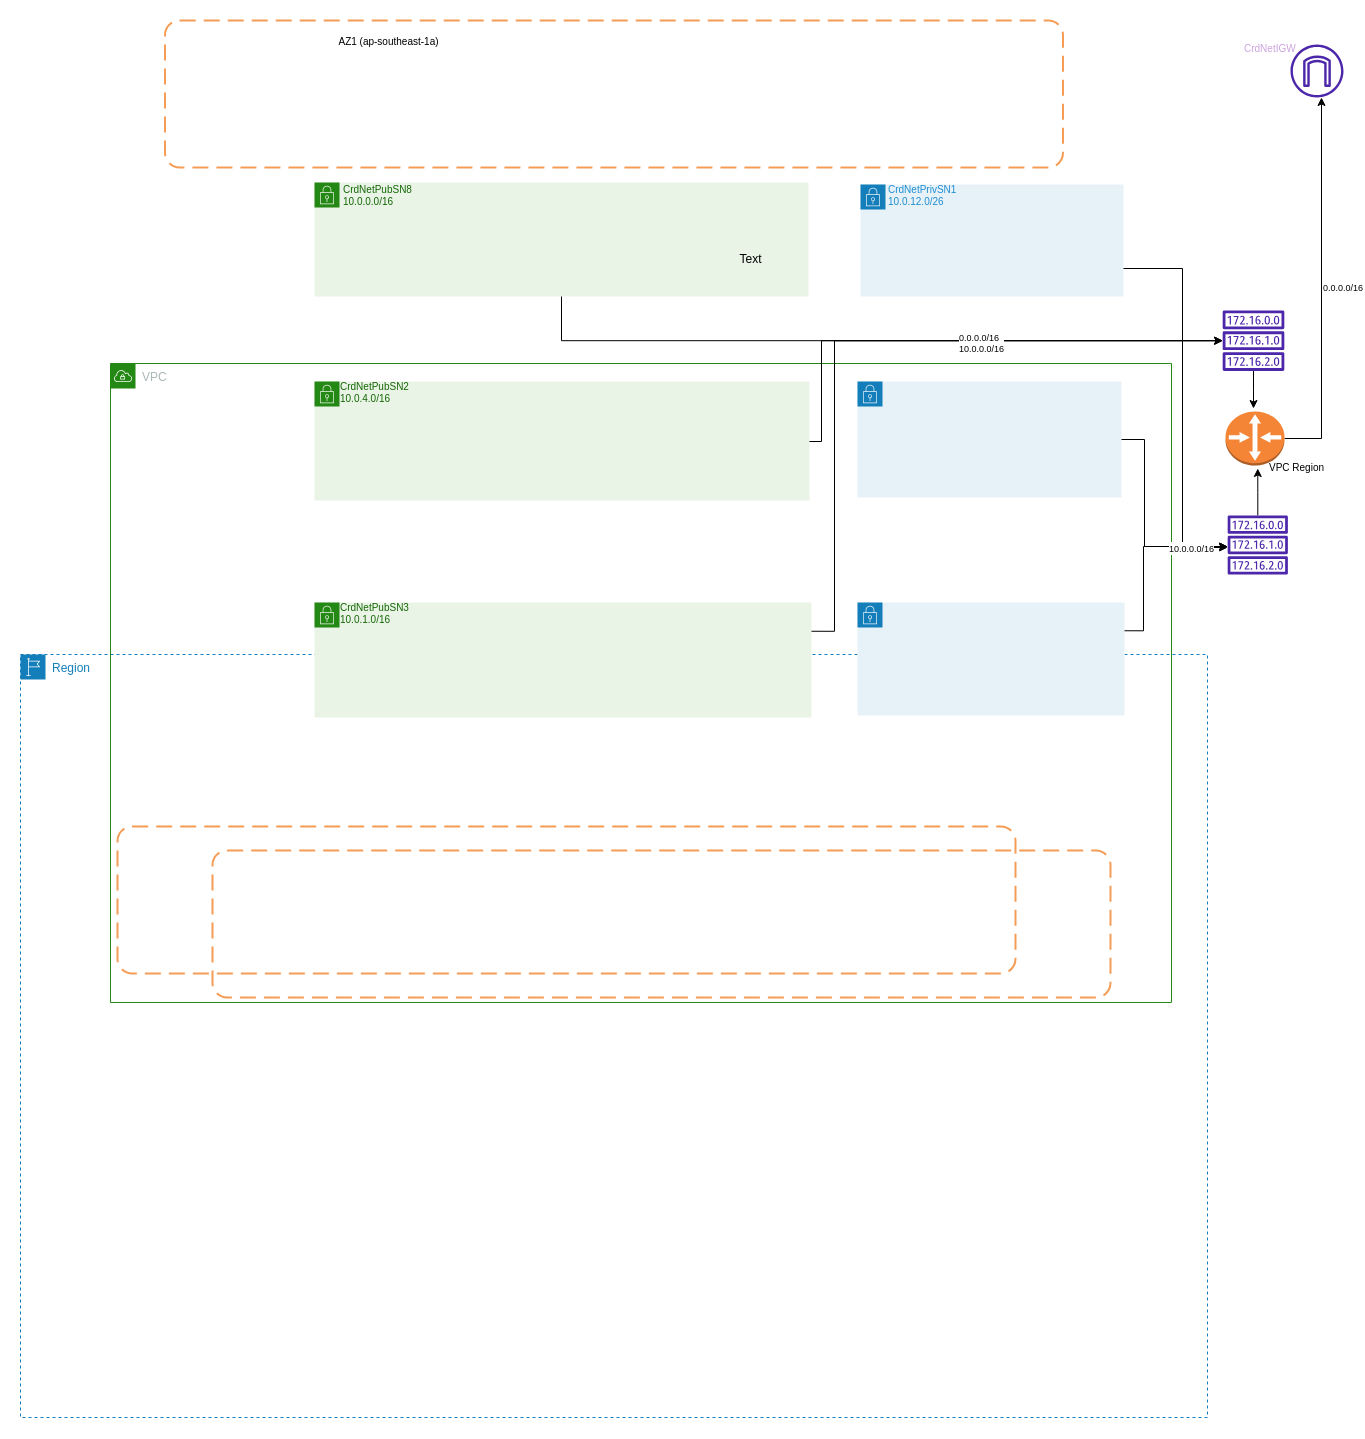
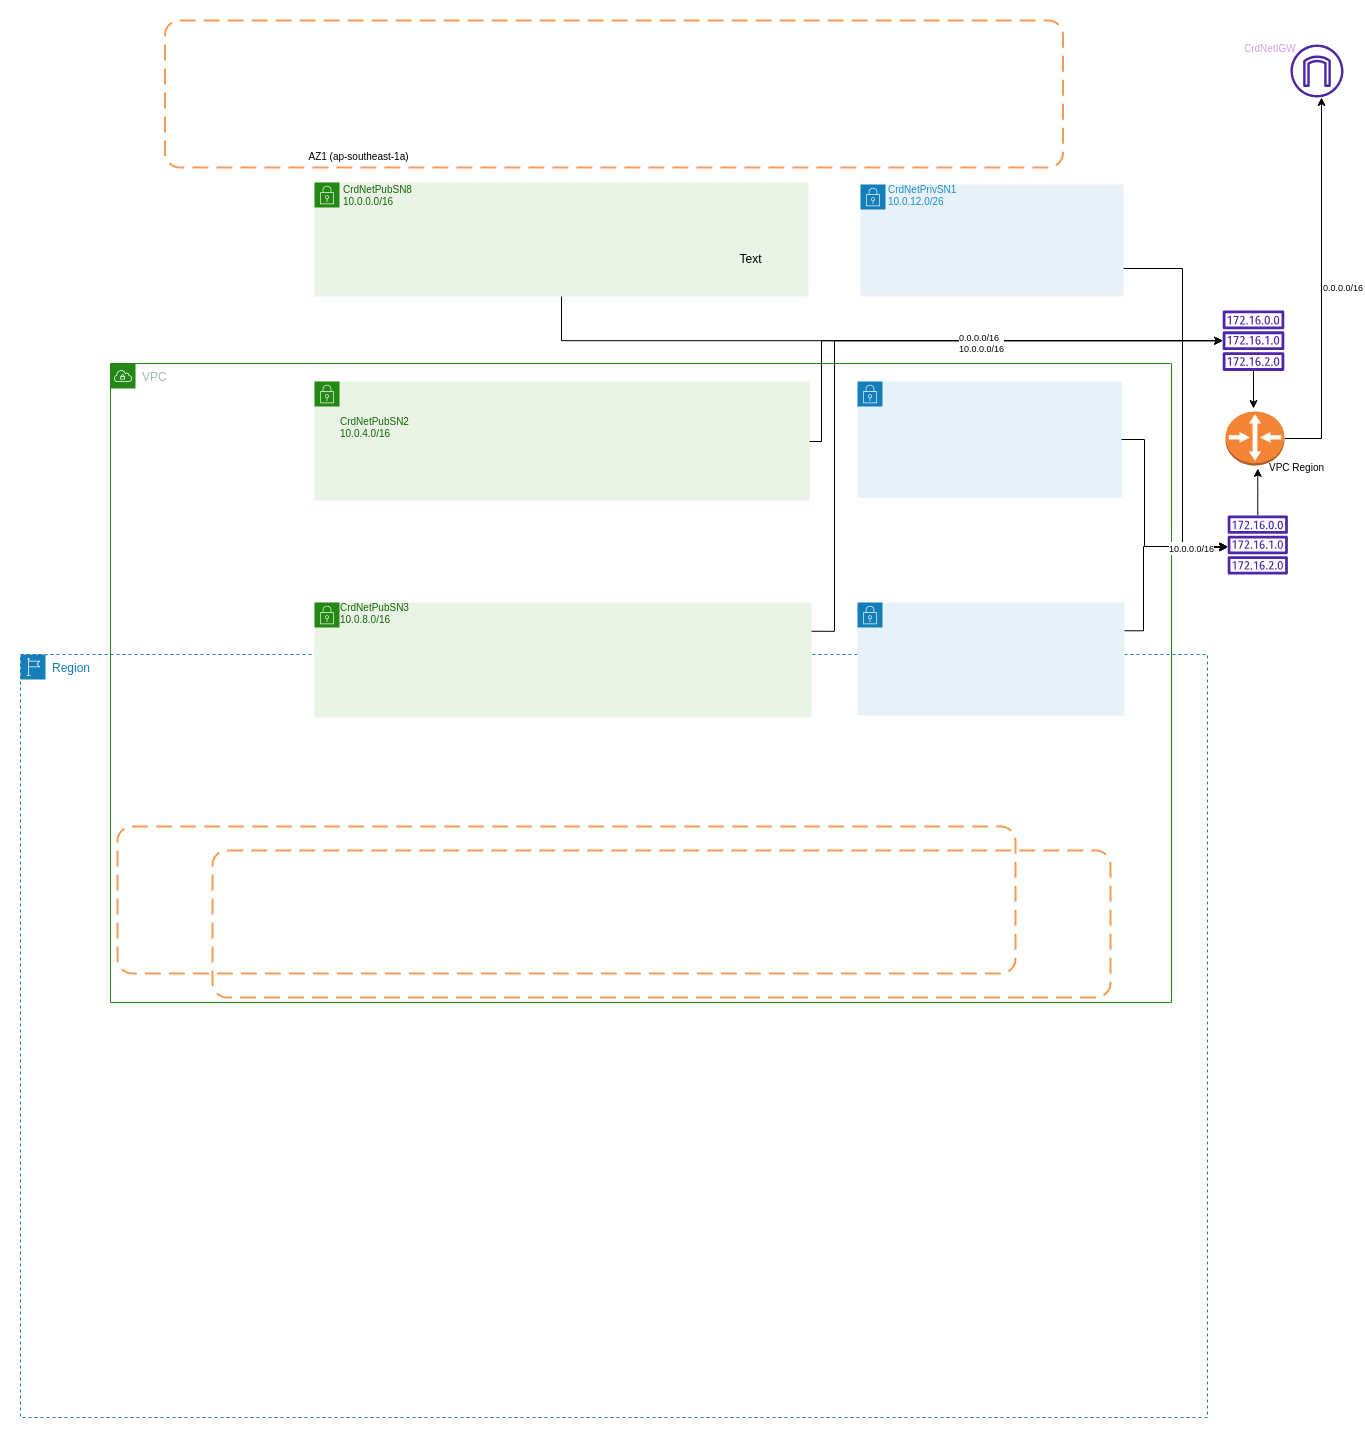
node "AZ1 (ap-southeast-1a)": moved (389, 42) -> (359, 157)
node "CrdNetPubSN2 10.0.4.0/16": moved (376, 393) -> (376, 428)
node "CrdNetPubSN3 10.0.1.0/16": label "CrdNetPubSN3 10.0.1.0/16" -> "CrdNetPubSN3 10.0.8.0/16"
